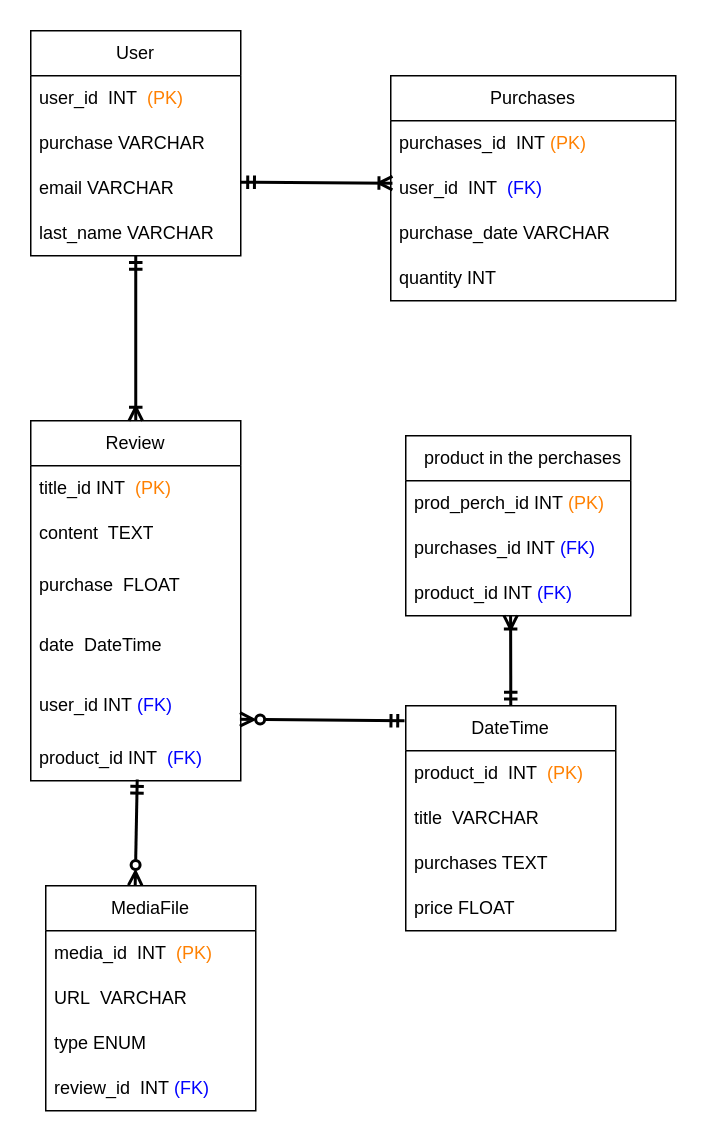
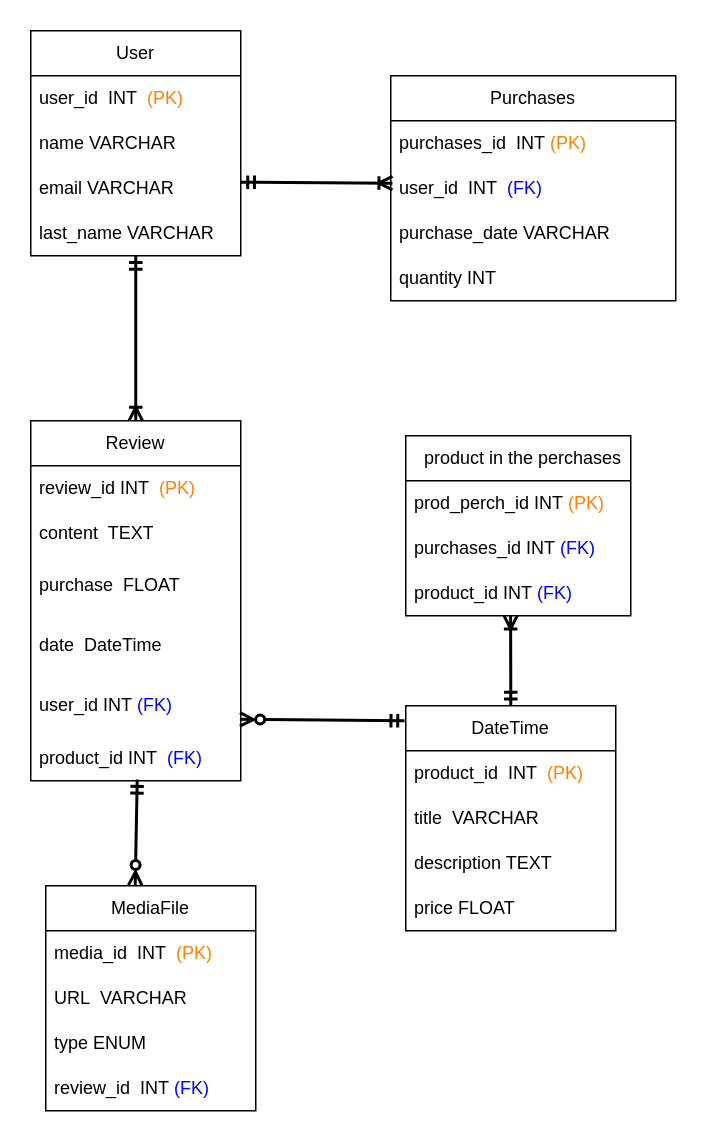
node "purchase VARCHAR": label "purchase VARCHAR" -> "name VARCHAR"
node "title_id INT (PK)": label "title_id INT (PK)" -> "review_id INT (PK)"
node "purchases TEXT": label "purchases TEXT" -> "description TEXT"
